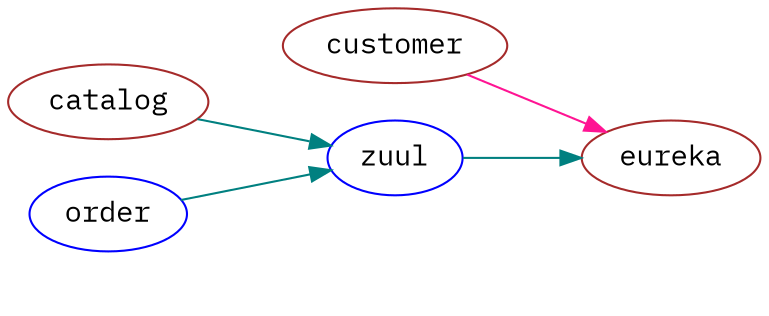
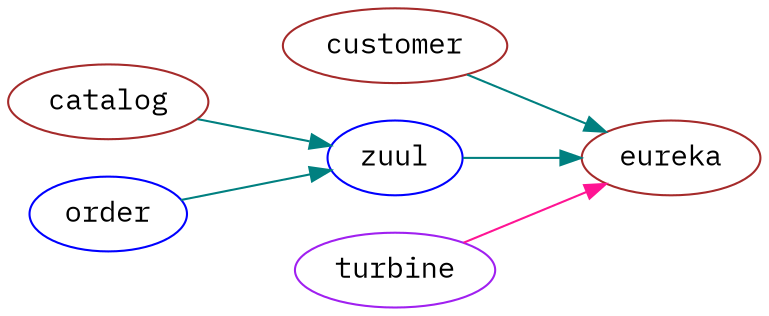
edge "customer" -> "eureka": color deeppink -> teal
node "turbine": added
